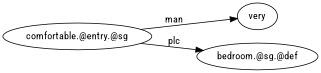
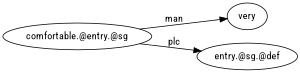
node "bedroom.@sg.@def": label "bedroom.@sg.@def" -> "entry.@sg.@def"
